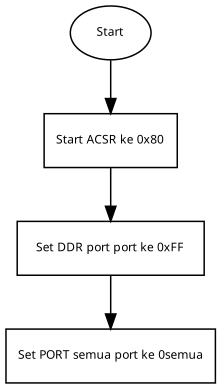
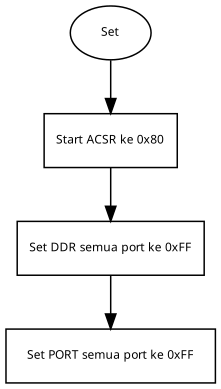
node "Start": label "Start" -> "Set"
node "Set DDR port port ke 0xFF": label "Set DDR port port ke 0xFF" -> "Set DDR semua port ke 0xFF"
node "Set PORT semua port ke 0semua": label "Set PORT semua port ke 0semua" -> "Set PORT semua port ke 0xFF"
